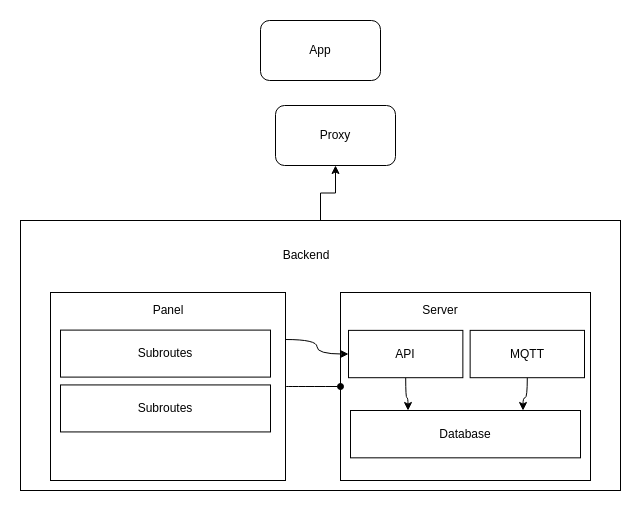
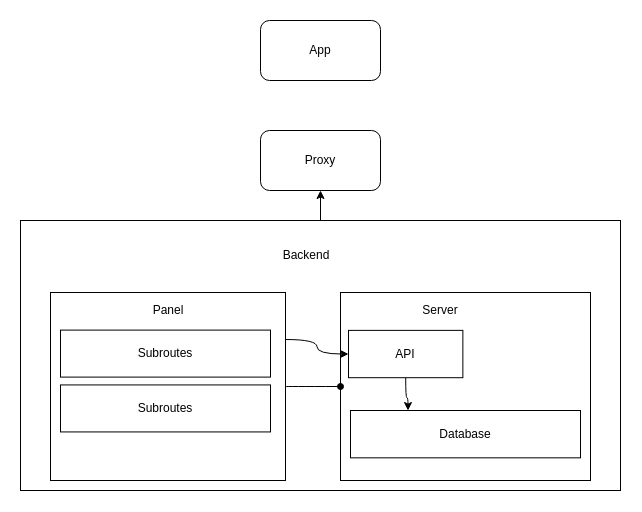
node "Proxy": moved (336, 136) -> (321, 161)
node "MQTT": removed
edge "MQTT" -> "Database": removed
